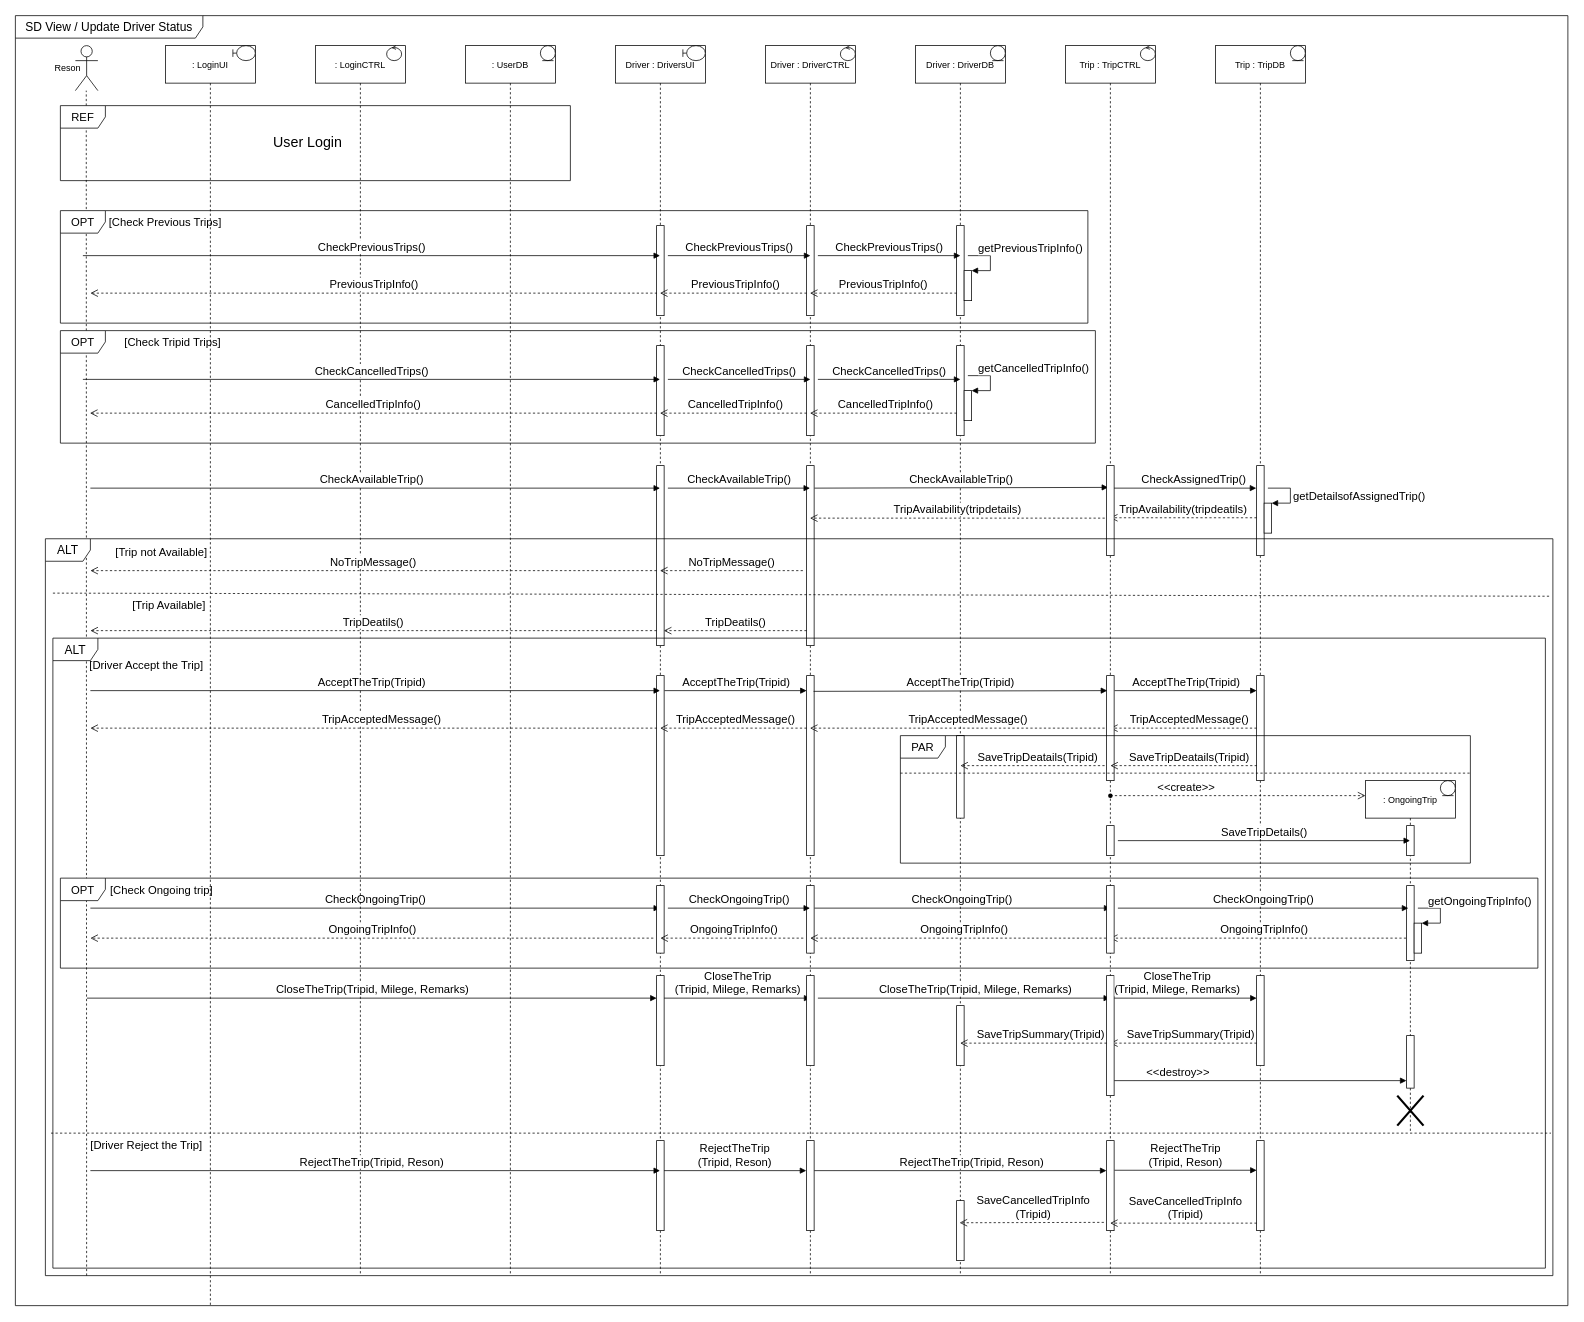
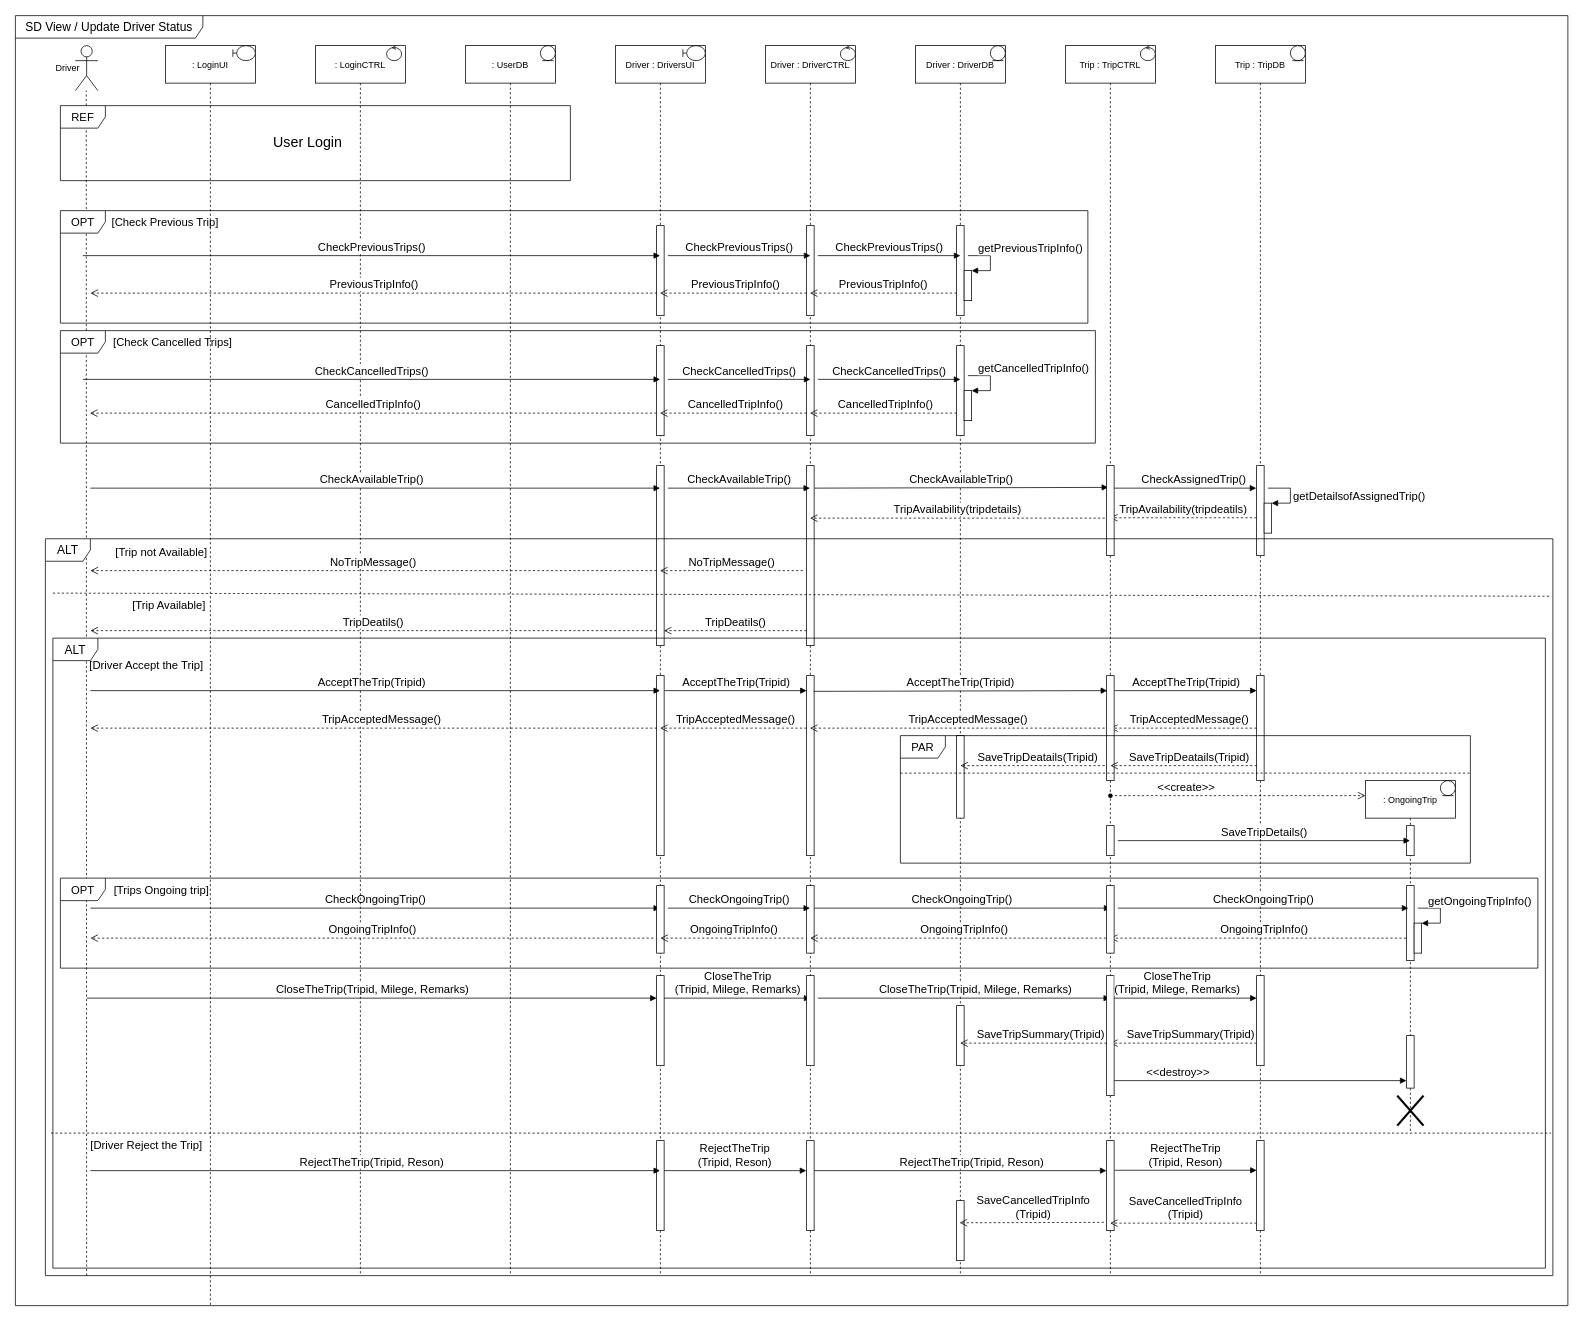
node "Reson": label "Reson" -> "Driver"
node "[Check Previous Trips]": label "[Check Previous Trips]" -> "[Check Previous Trip]"
node "[Check Tripid Trips]": label "[Check Tripid Trips]" -> "[Check Cancelled Trips]"
node "[Check Ongoing trip]": label "[Check Ongoing trip]" -> "[Trips Ongoing trip]"
